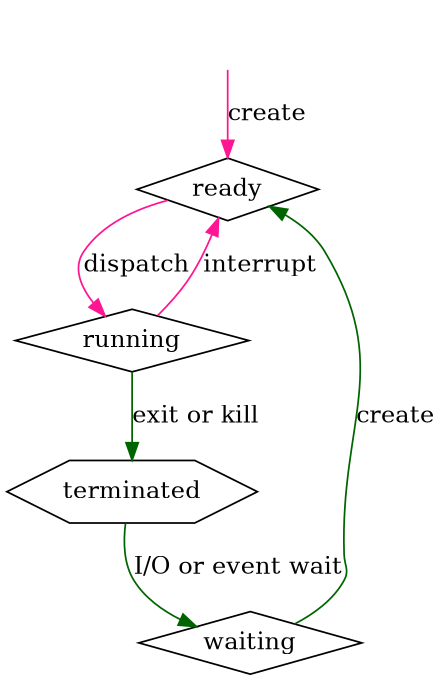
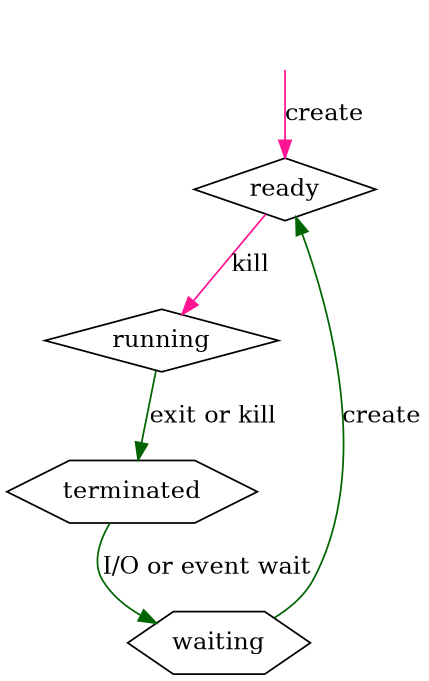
edge "ready" -> "running": label "dispatch" -> "kill"
edge "running" -> "ready": removed, label "interrupt"
node "waiting": shape diamond -> hexagon
